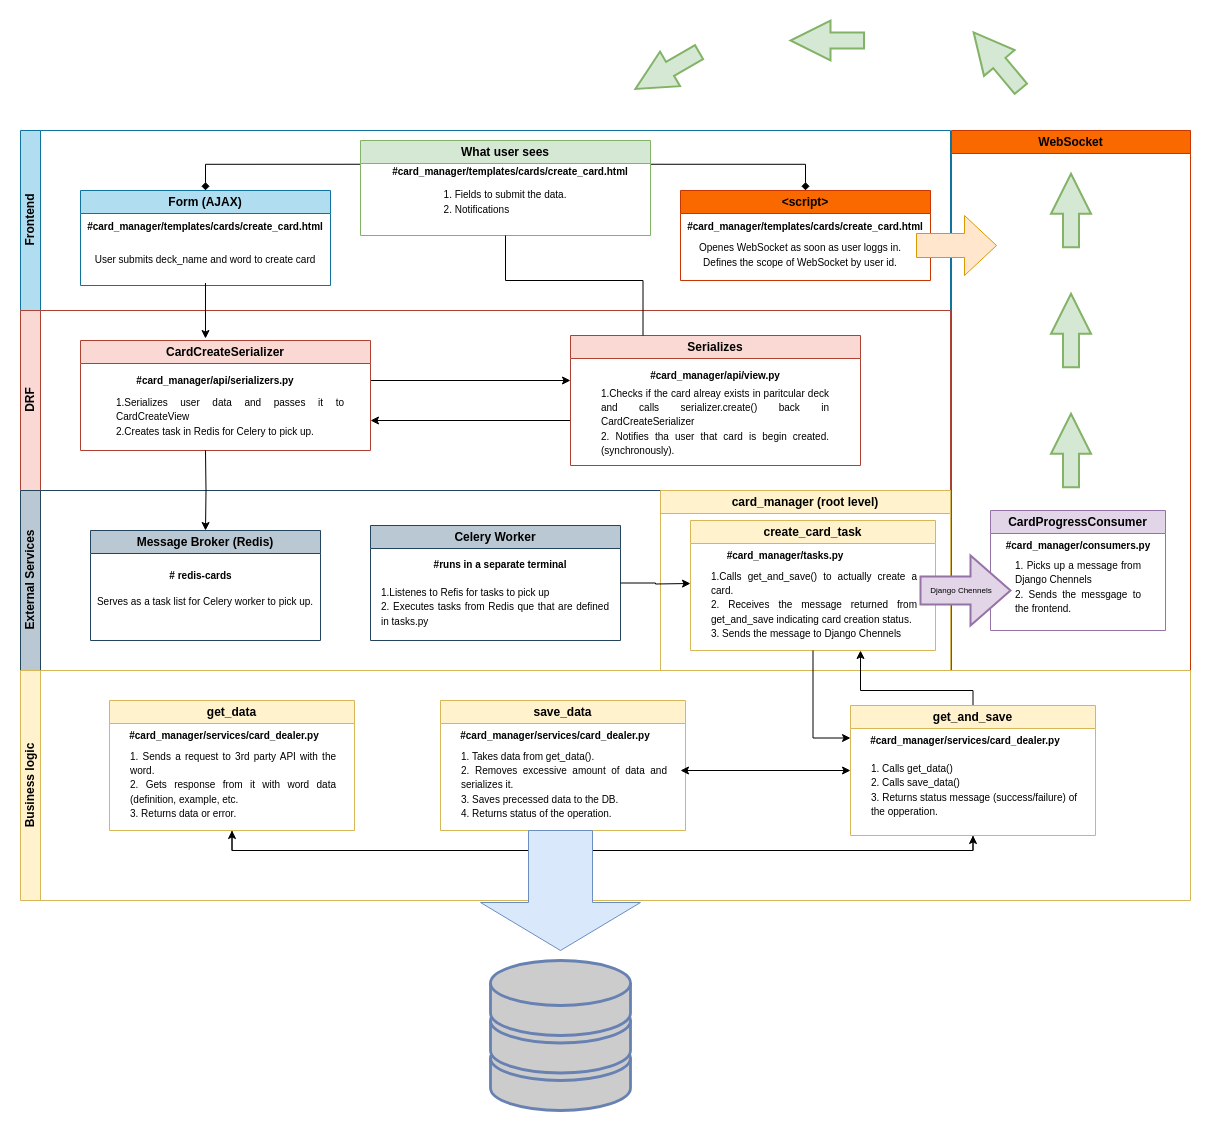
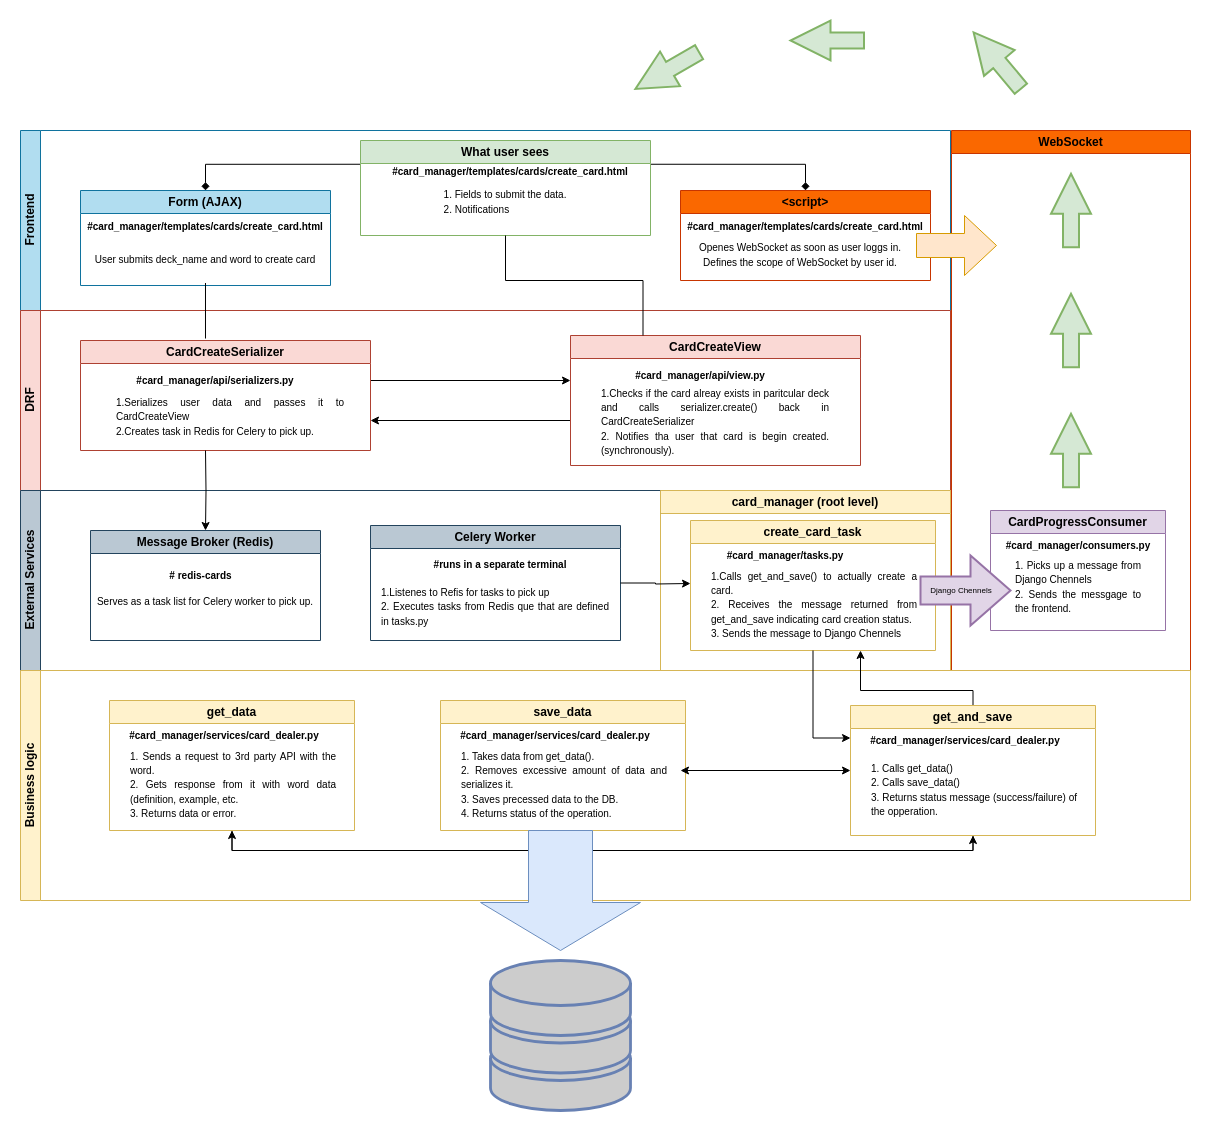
edge "User submits deck_name and word to create card" -> "CardCreateSerializer": arrowhead classic -> none
node "Serializes": label "Serializes" -> "CardCreateView"
node "#card_manager/api/view.py": moved (716, 376) -> (701, 376)
